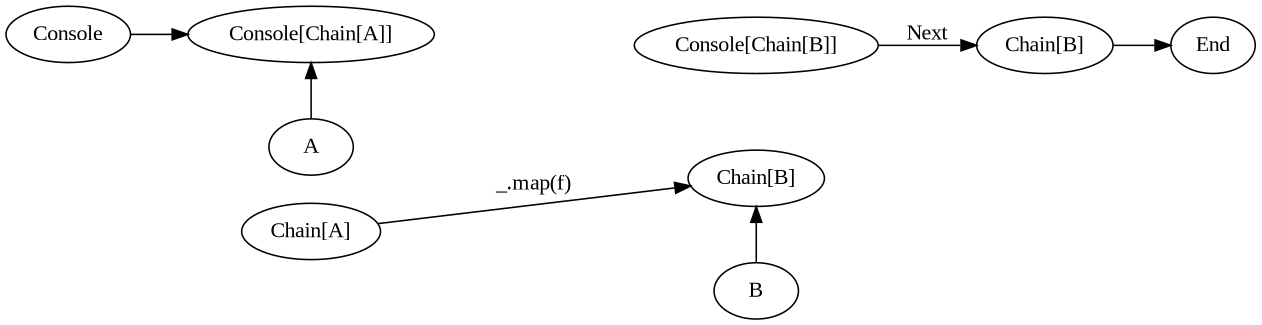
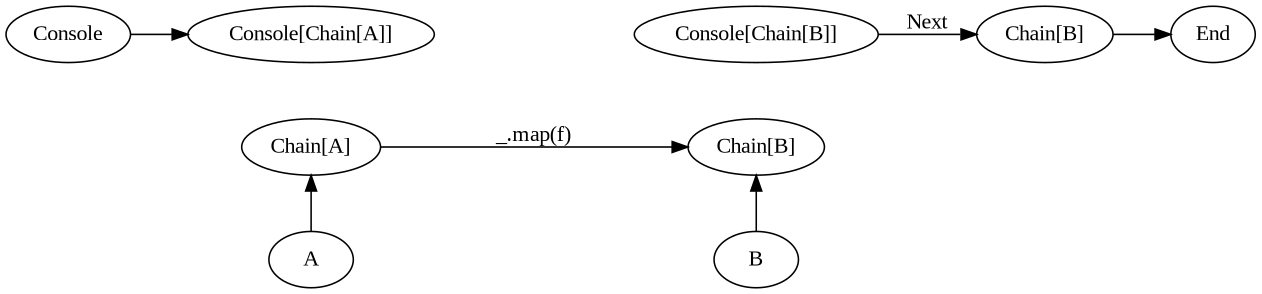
edge "A" -> "Console[Chain[A]]": now "A" -> "Chain[A]"
